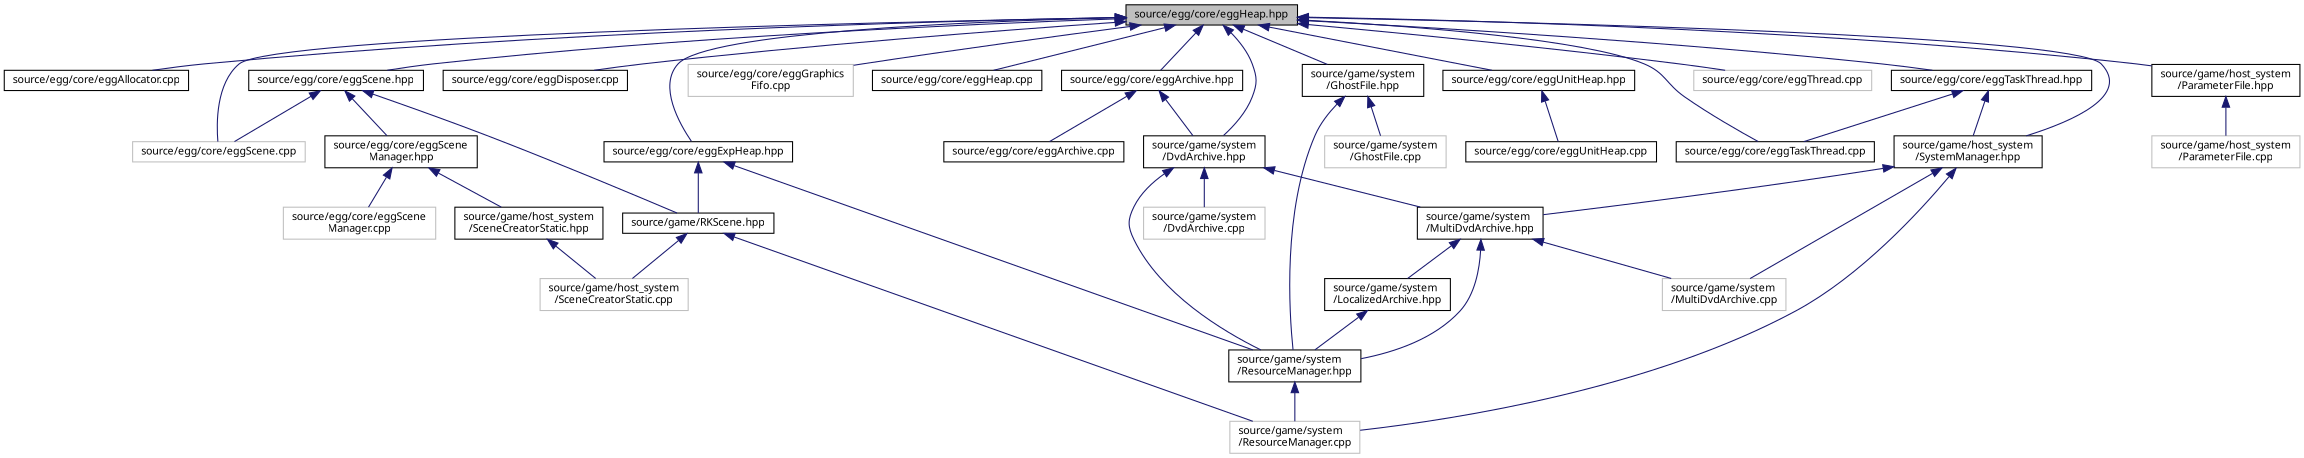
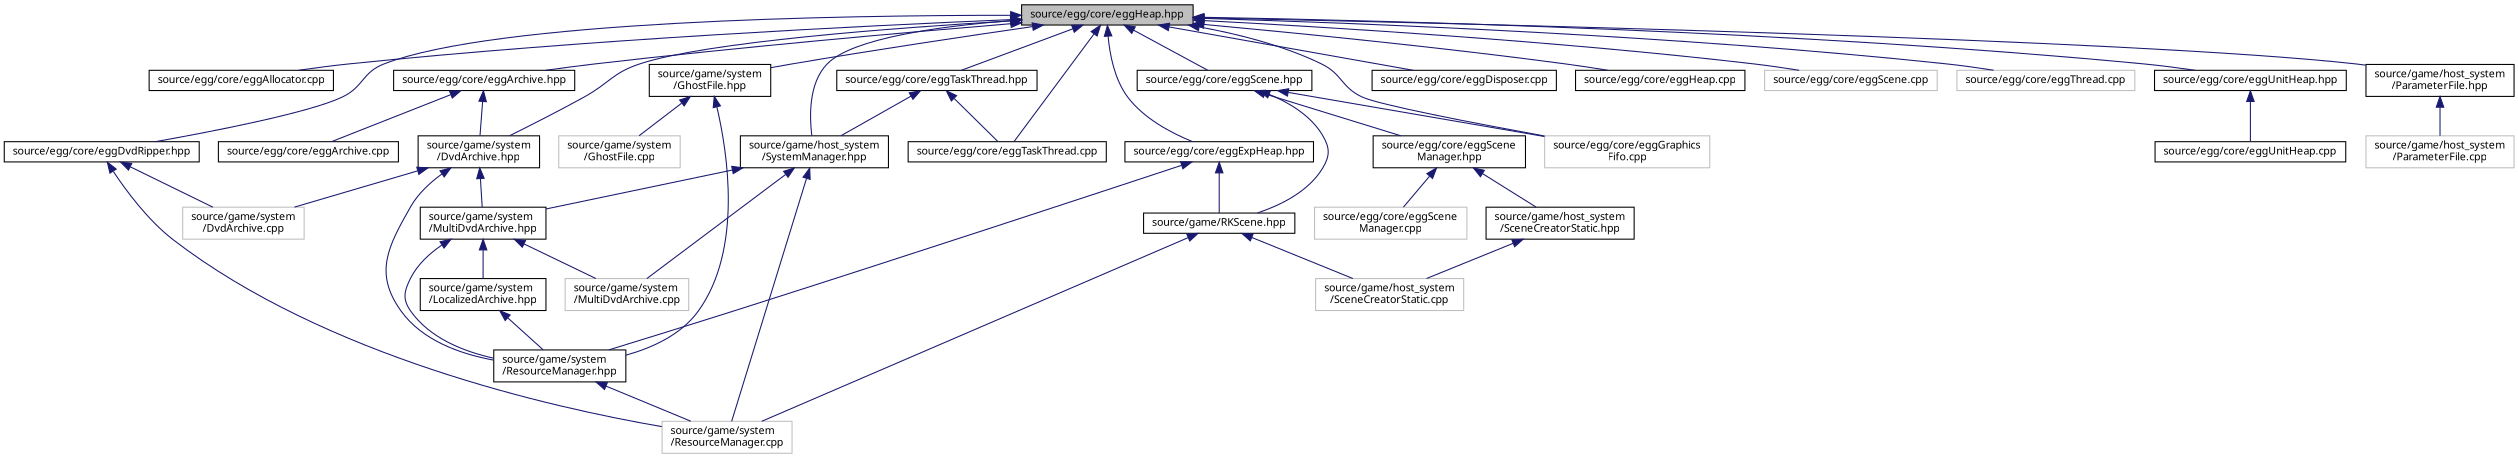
edge "source/egg/core/eggScene.cpp" -> "source/egg/core/eggScene.hpp": now "source/egg/core/eggGraphics Fifo.cpp" -> "source/egg/core/eggScene.hpp"
node "source/egg/core/eggDvdRipper.hpp": added
